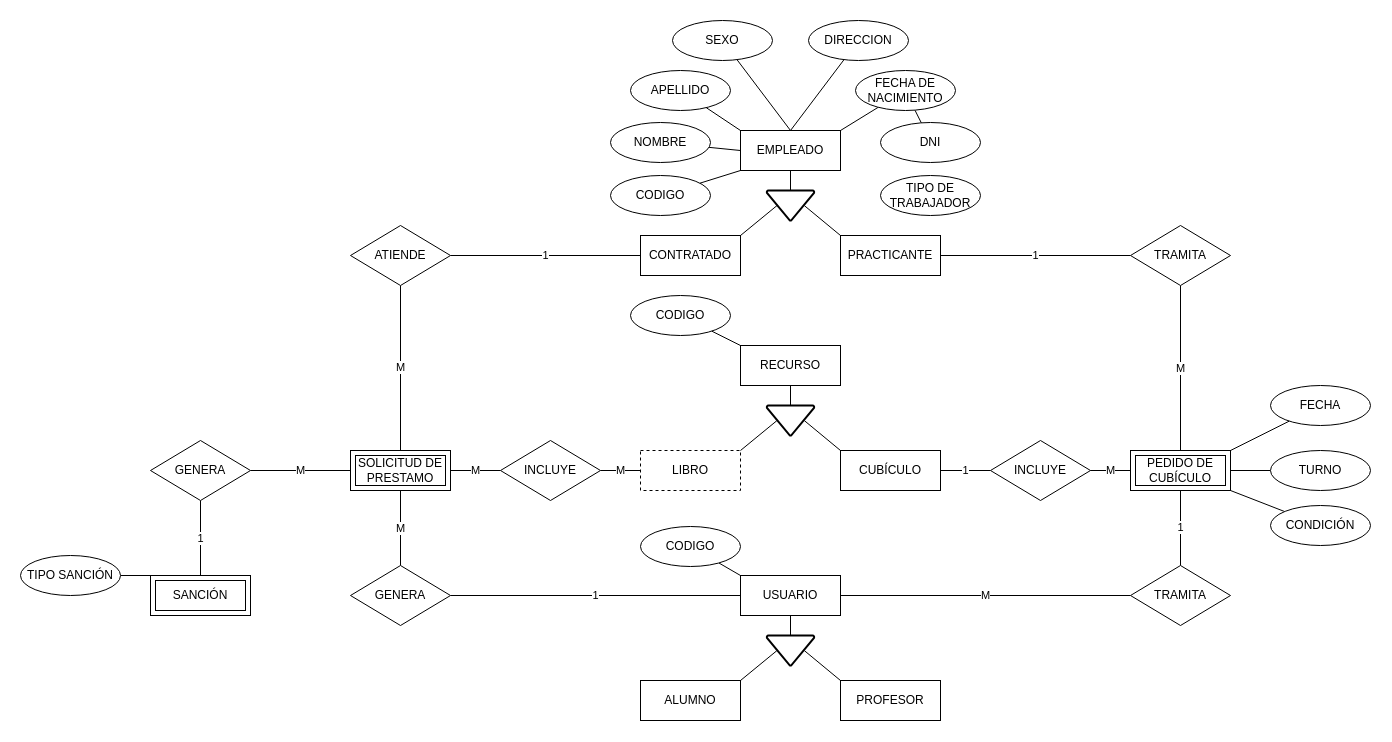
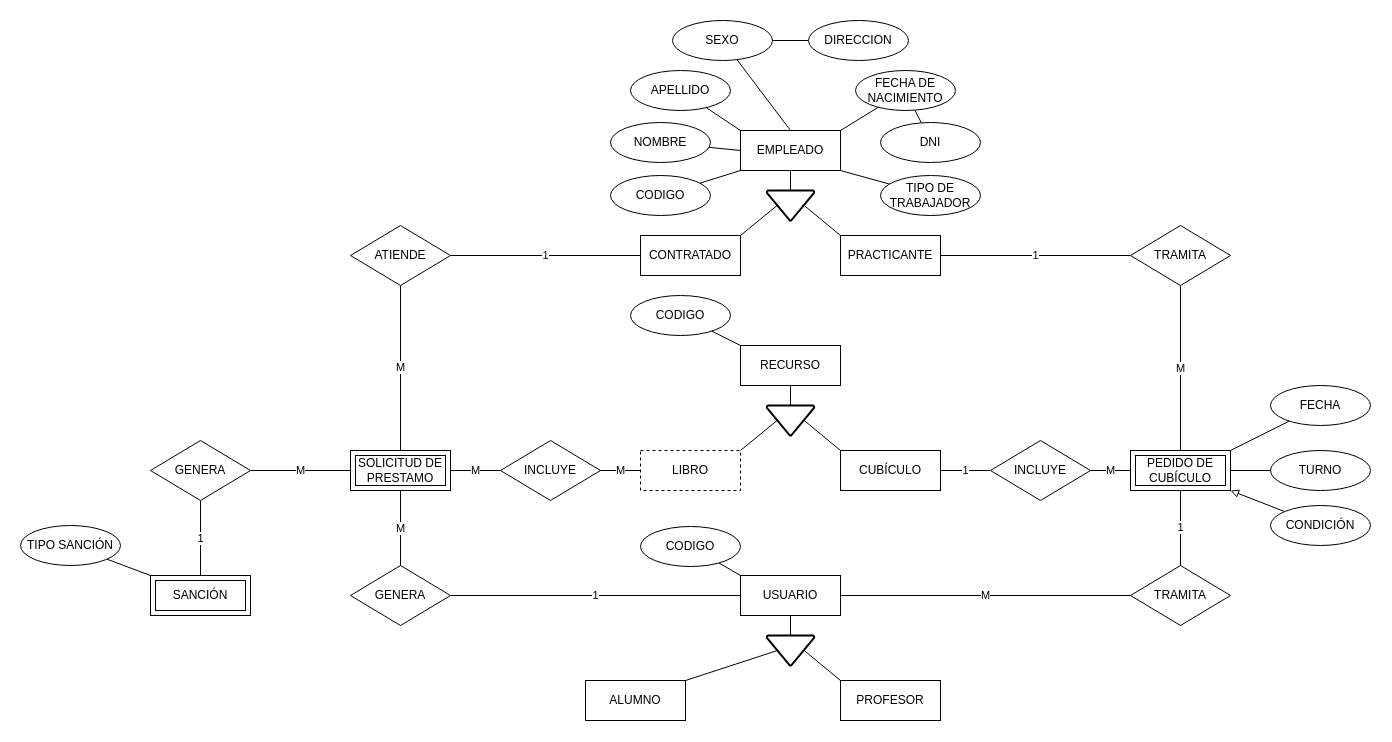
edge "DIRECCION" -- "EMPLEADO": now "DIRECCION" -- "SEXO"
edge "EMPLEADO" -- "TIPO DE TRABAJADOR": added
edge "PEDIDO DE CUBÍCULO" -- "CONDICIÓN": arrowhead none -> block
node "TIPO SANCIÓN": moved (71, 576) -> (71, 546)
node "ALUMNO": moved (691, 701) -> (636, 701)
